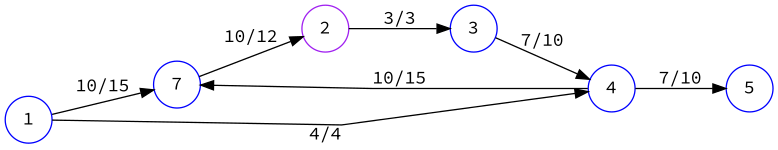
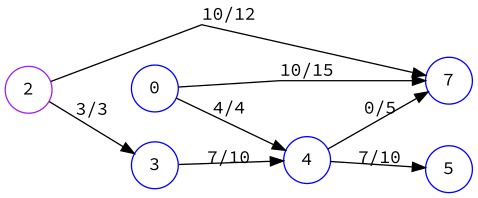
edge "7" -> "2": reversed
edge "4" -> "7": label "10/15" -> "0/5"
node "1": label "1" -> "0"
